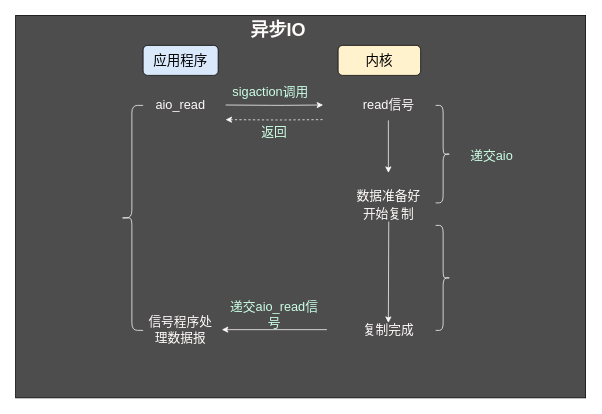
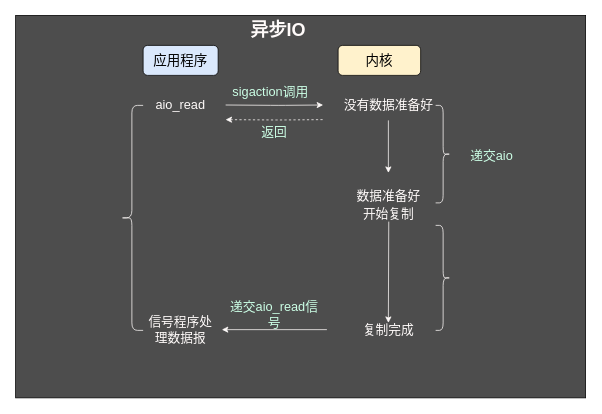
node "read信号": label "read信号" -> "没有数据准备好"
